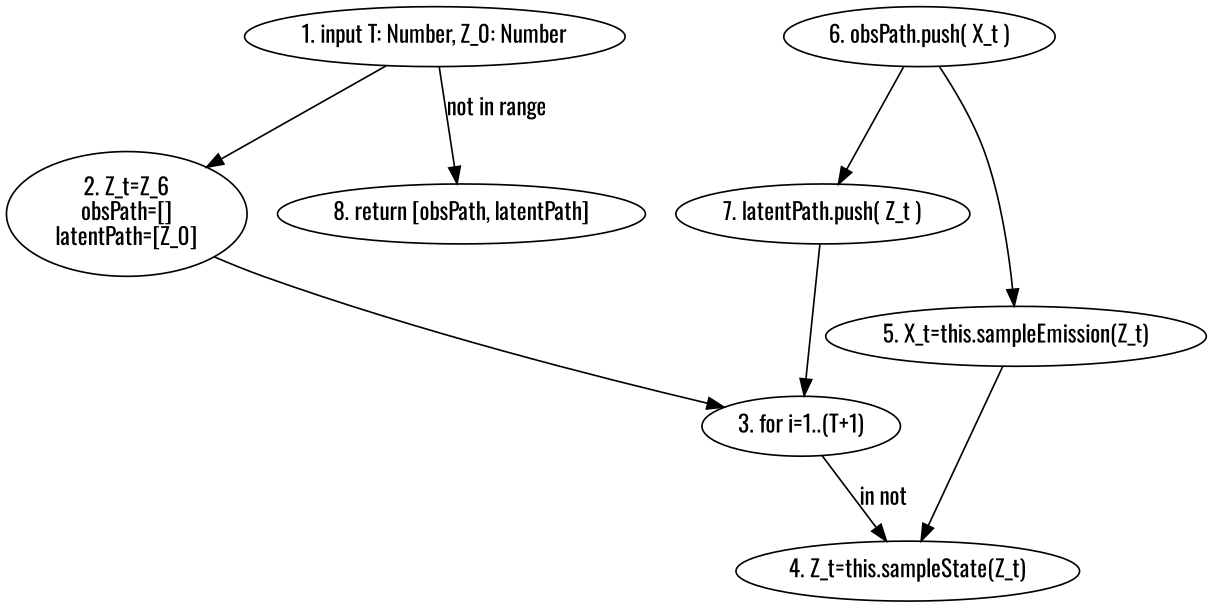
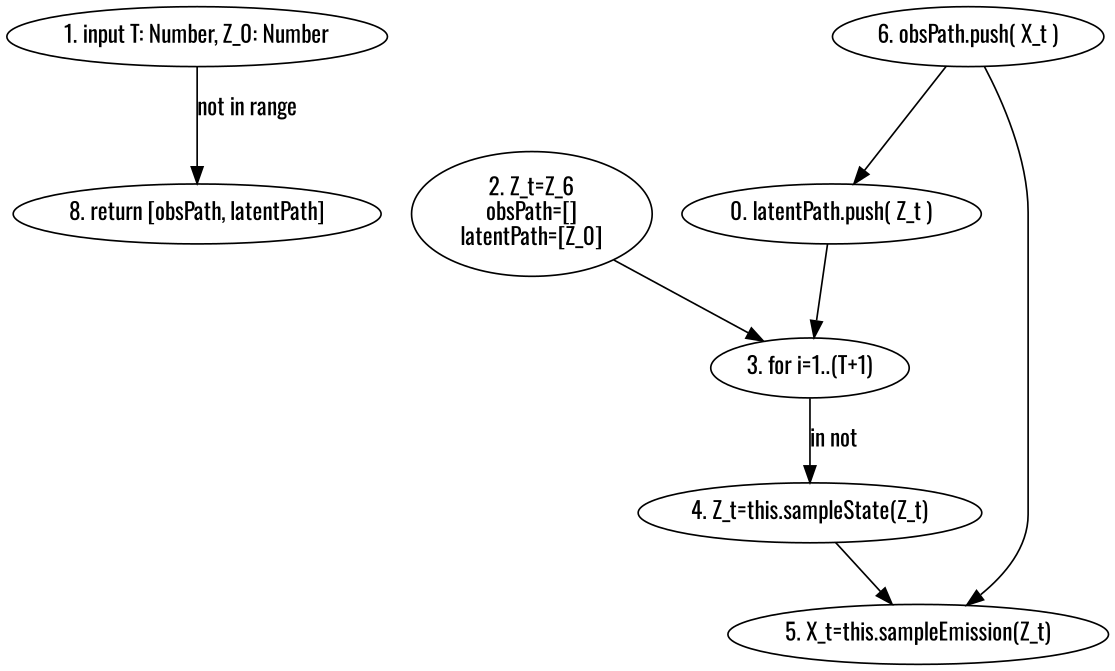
edge "1. input T: Number, Z_0: Number" -> "2. Z_t=Z_6 obsPath=[] latentPath=[Z_0]": removed
node "7. latentPath.push( Z_t )": label "7. latentPath.push( Z_t )" -> "0. latentPath.push( Z_t )"
edge "5. X_t=this.sampleEmission(Z_t)" -> "4. Z_t=this.sampleState(Z_t)": reversed
